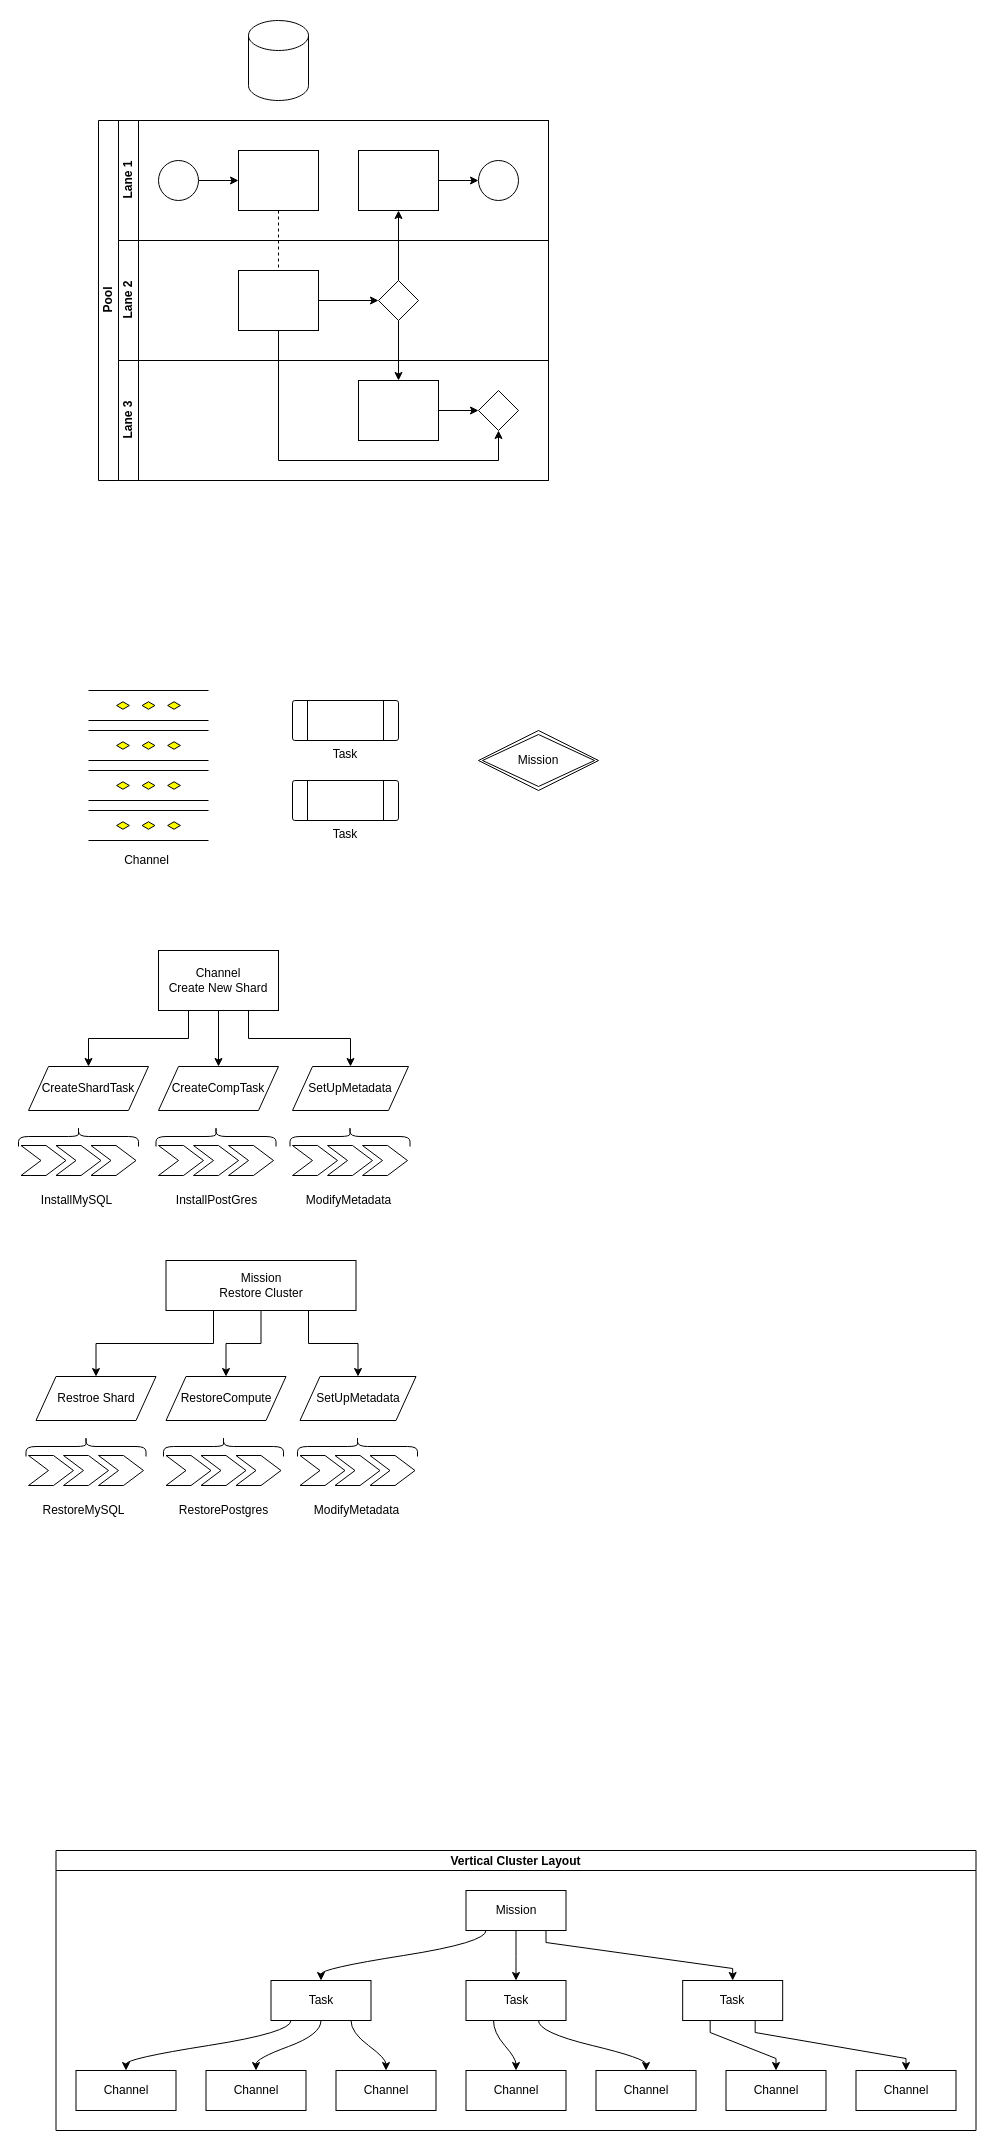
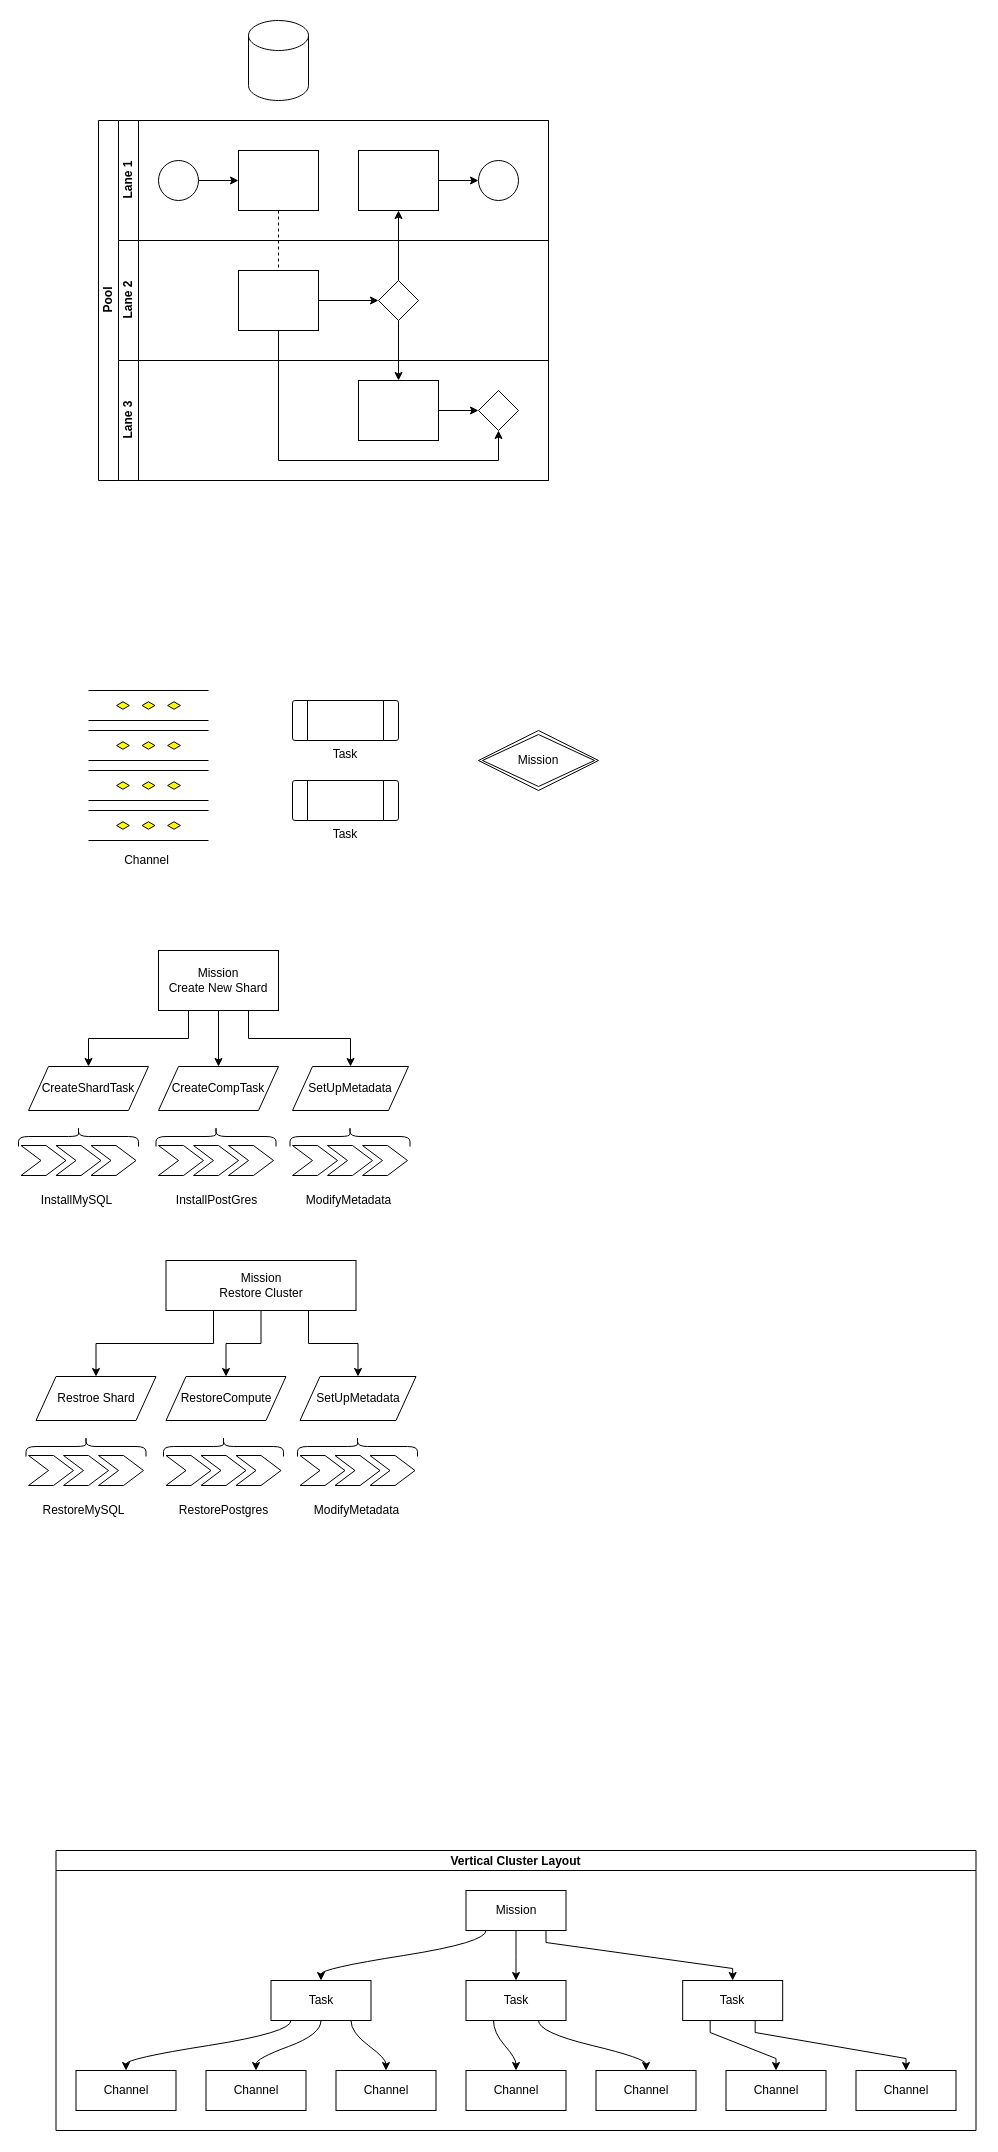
node "Channel Create New Shard": label "Channel Create New Shard" -> "Mission Create New Shard"
